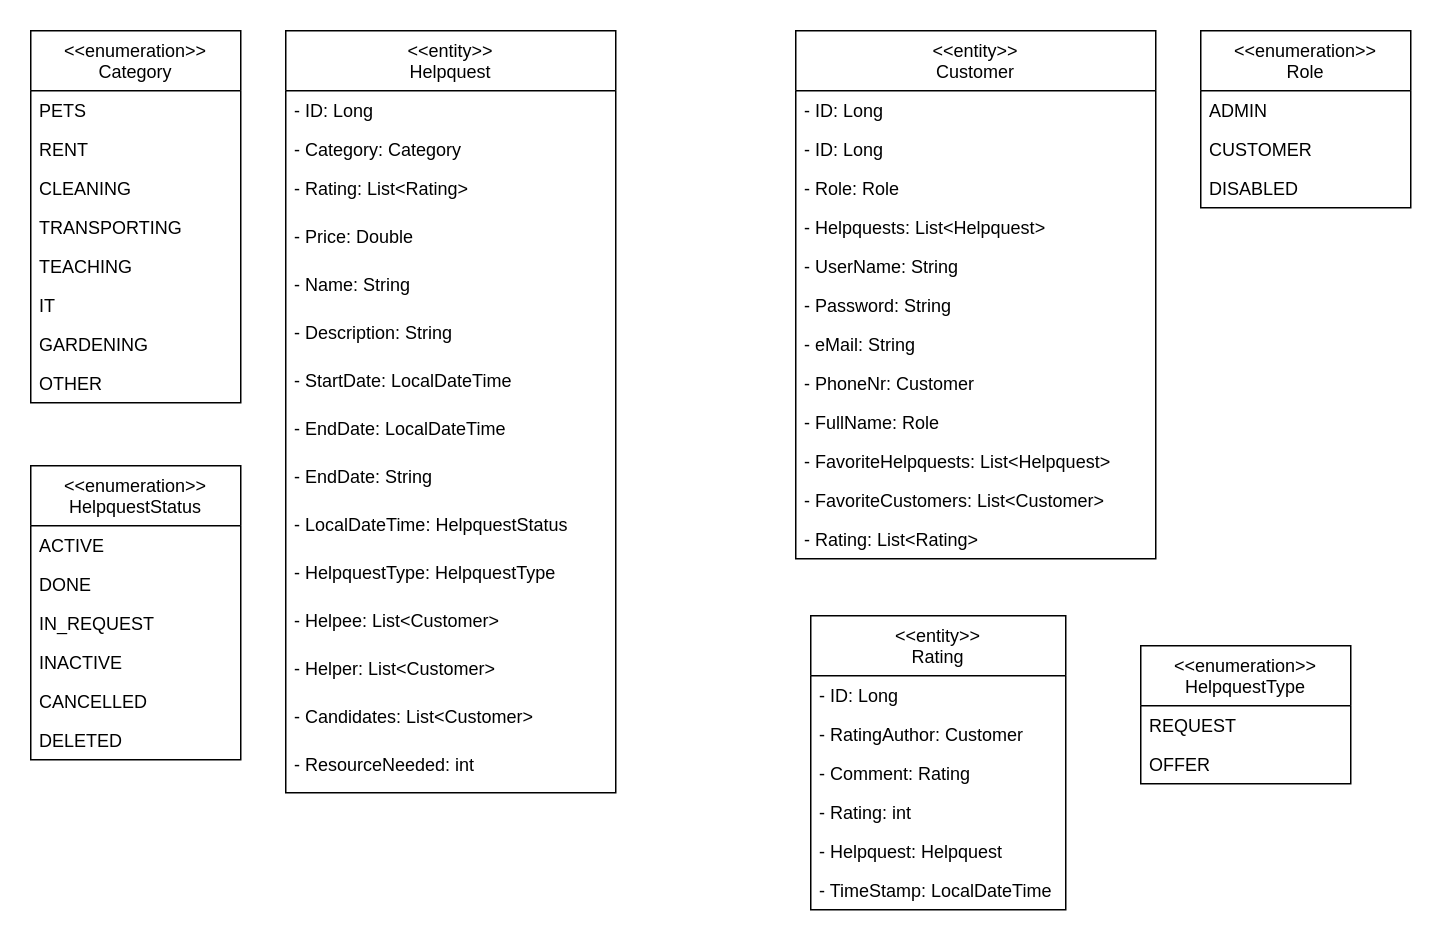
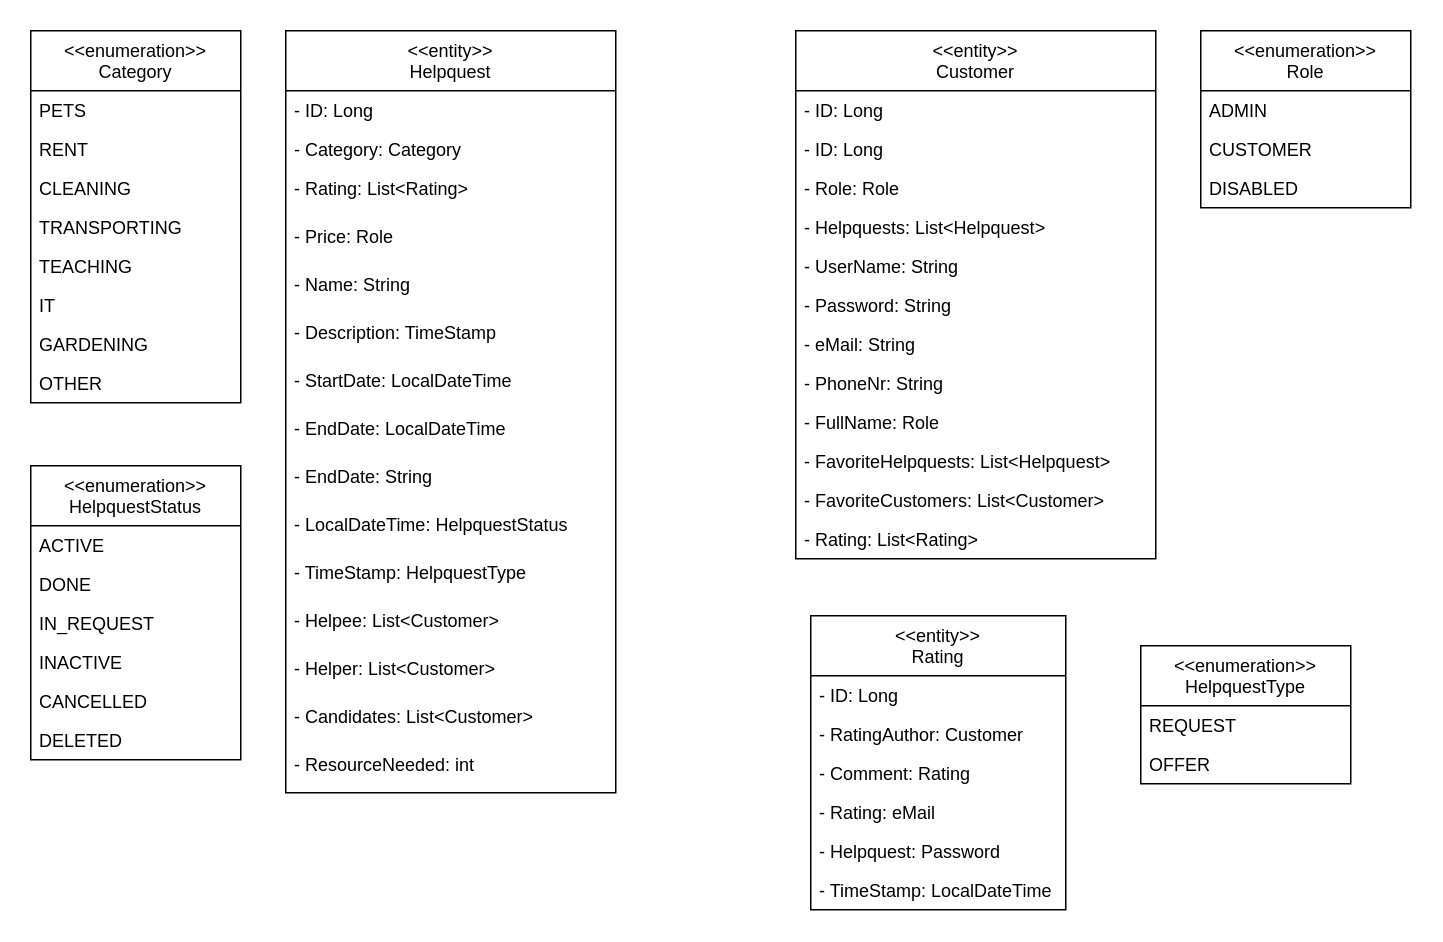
node "- Price: Double": label "- Price: Double" -> "- Price: Role"
node "- Description: String": label "- Description: String" -> "- Description: TimeStamp"
node "- PhoneNr: Customer": label "- PhoneNr: Customer" -> "- PhoneNr: String"
node "- HelpquestType: HelpquestType": label "- HelpquestType: HelpquestType" -> "- TimeStamp: HelpquestType"
node "- Rating: int": label "- Rating: int" -> "- Rating: eMail"
node "- Helpquest: Helpquest": label "- Helpquest: Helpquest" -> "- Helpquest: Password"
